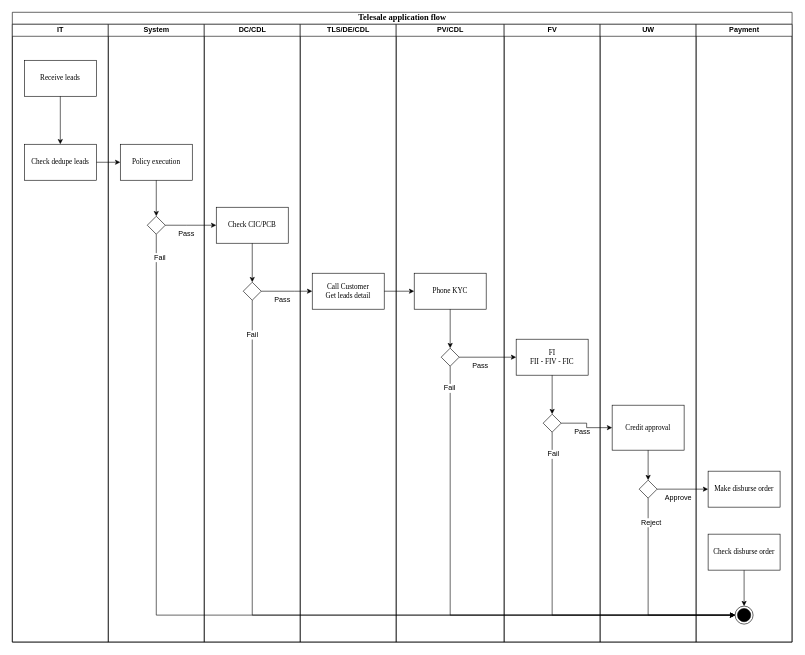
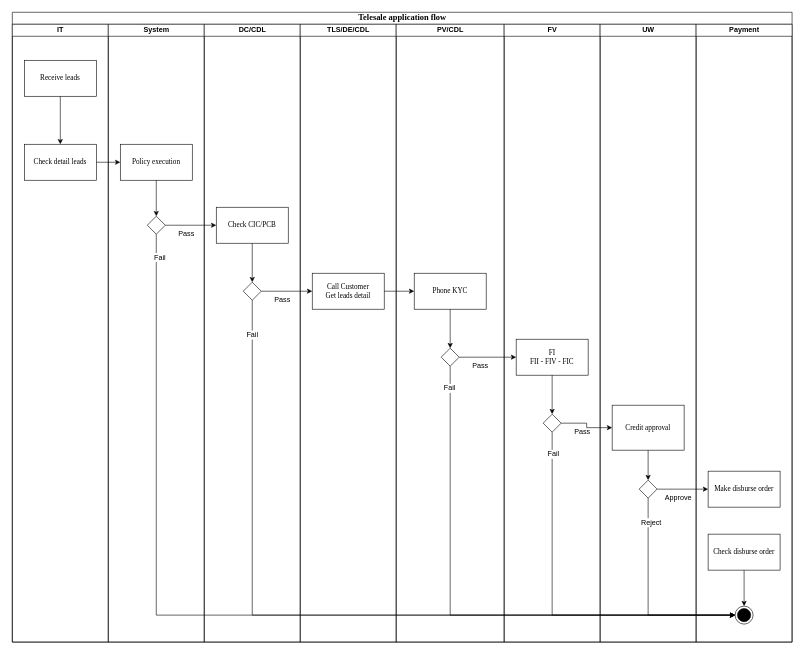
node "Check dedupe leads": label "Check dedupe leads" -> "Check detail leads"
